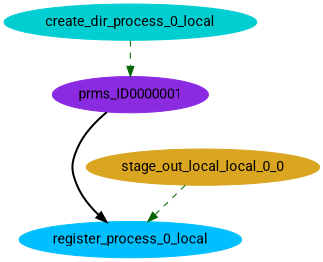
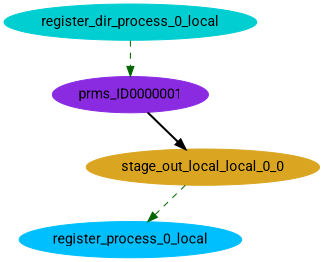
node "create_dir_process_0_local": label "create_dir_process_0_local" -> "register_dir_process_0_local"
edge "prms_ID0000001" -> "register_process_0_local": now "prms_ID0000001" -> "stage_out_local_local_0_0"
